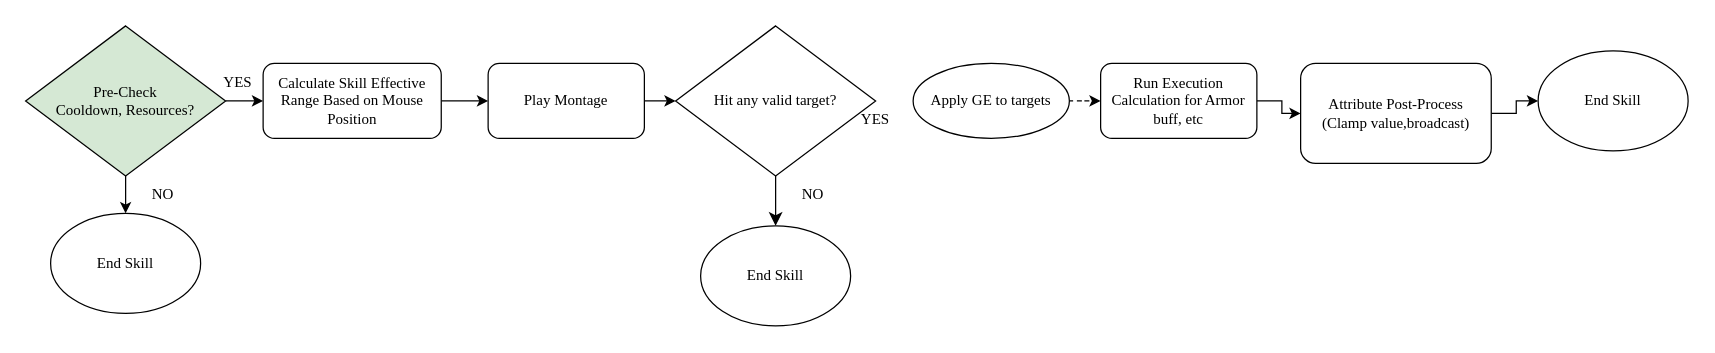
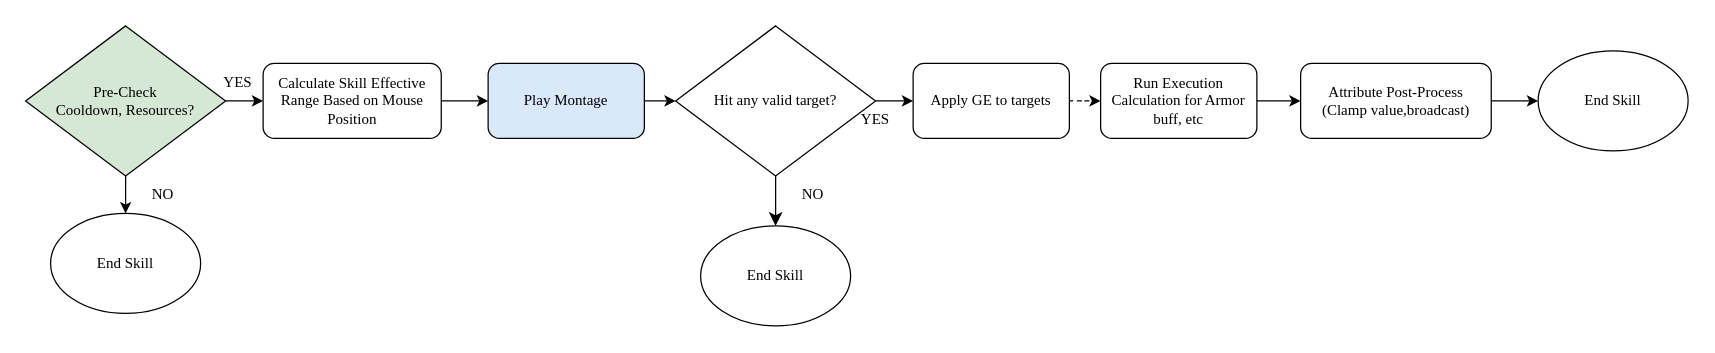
node "Play Montage": fillcolor #ffffff -> #dae8fc
edge "Hit any valid target?" -> "Apply GE to targets": added
node "Apply GE to targets": shape ellipse -> rounded rectangle
node "Attribute Post-Process (Clamp value,broadcast)": size 191x100 -> 191x75
